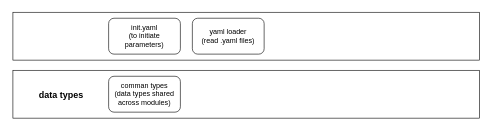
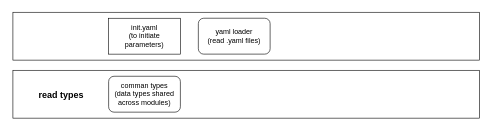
node "init.yaml (to initiate parameters)": shape rounded rectangle -> rectangle
node "yaml loader (read .yaml files)": moved (228, 36) -> (234, 36)
node "data types": label "data types" -> "read types"
